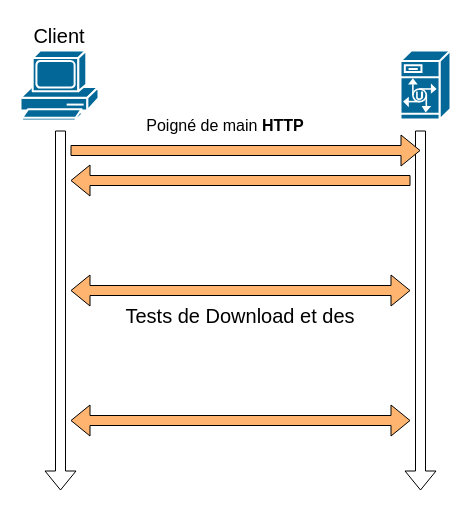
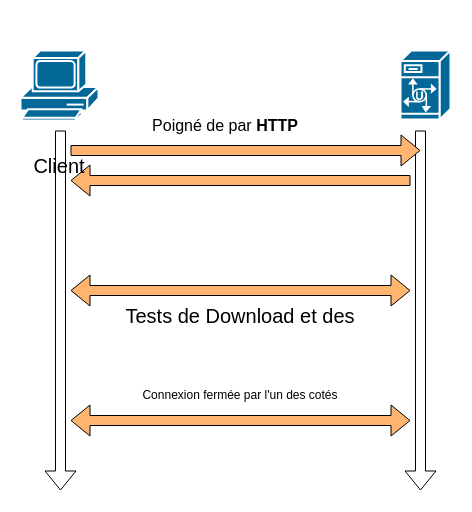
node "Client": moved (60, 36) -> (60, 166)
node "Poigné de main HTTP": label "Poigné de main HTTP" -> "Poigné de par HTTP"
node "Connexion fermée par l'un des cotés": added
